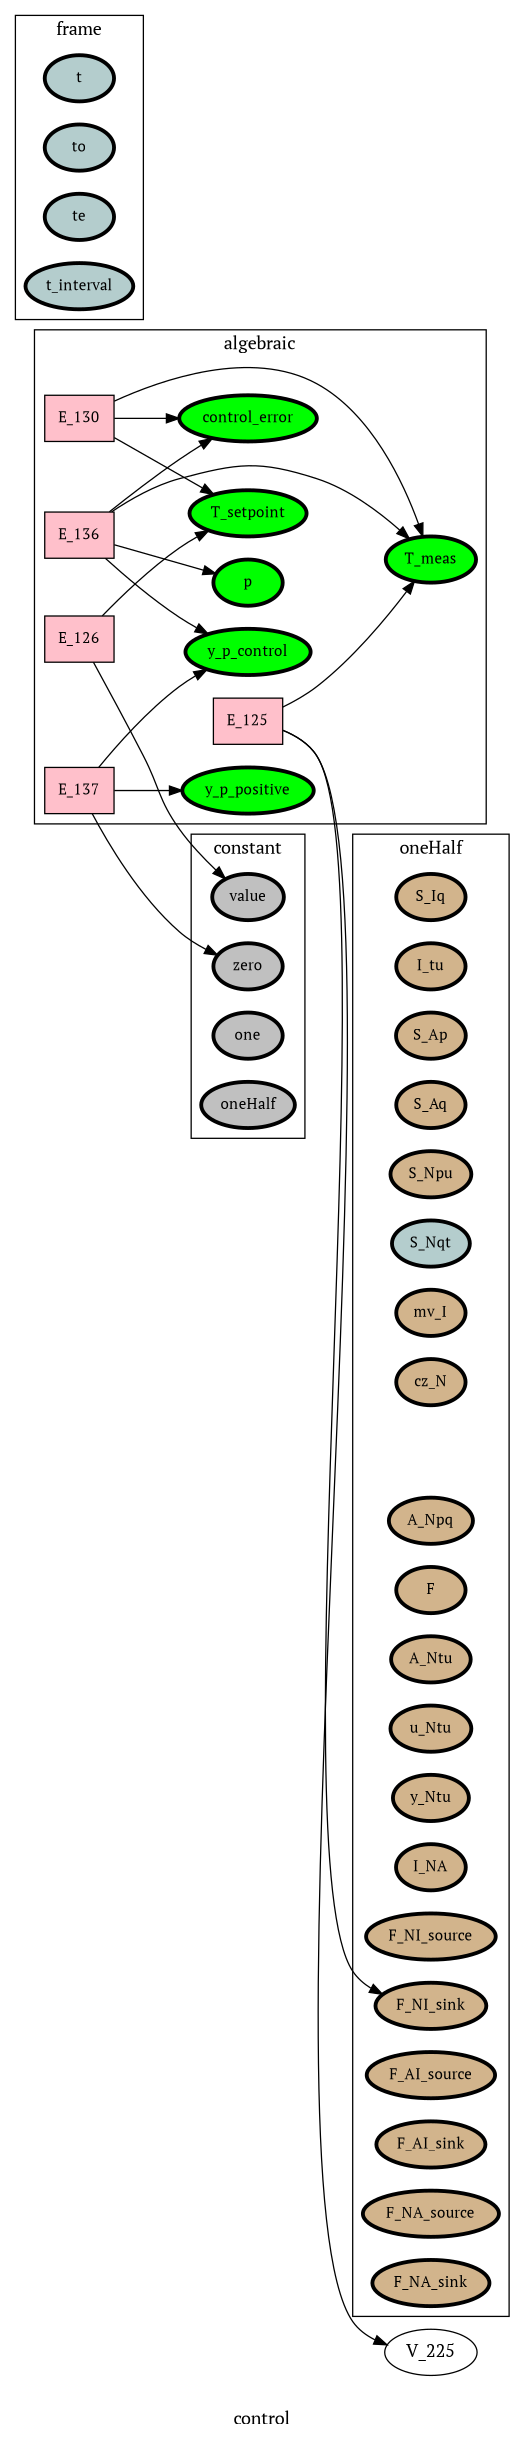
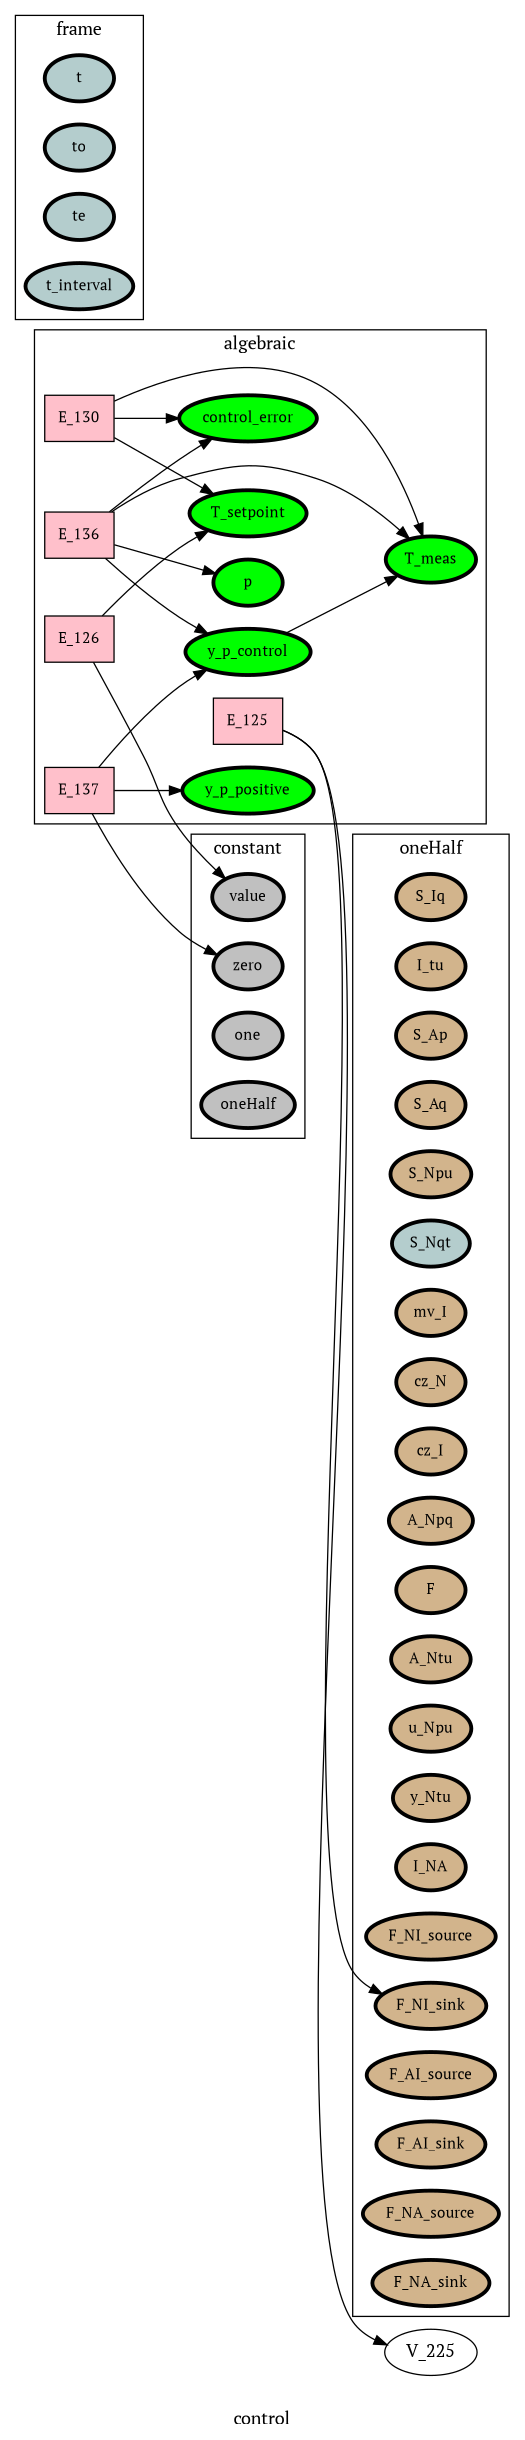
edge "E_125" -> "T_meas": now "y_p_control" -> "T_meas"
node "cz_I": added
node "u_Ntu": label "u_Ntu" -> "u_Npu"
